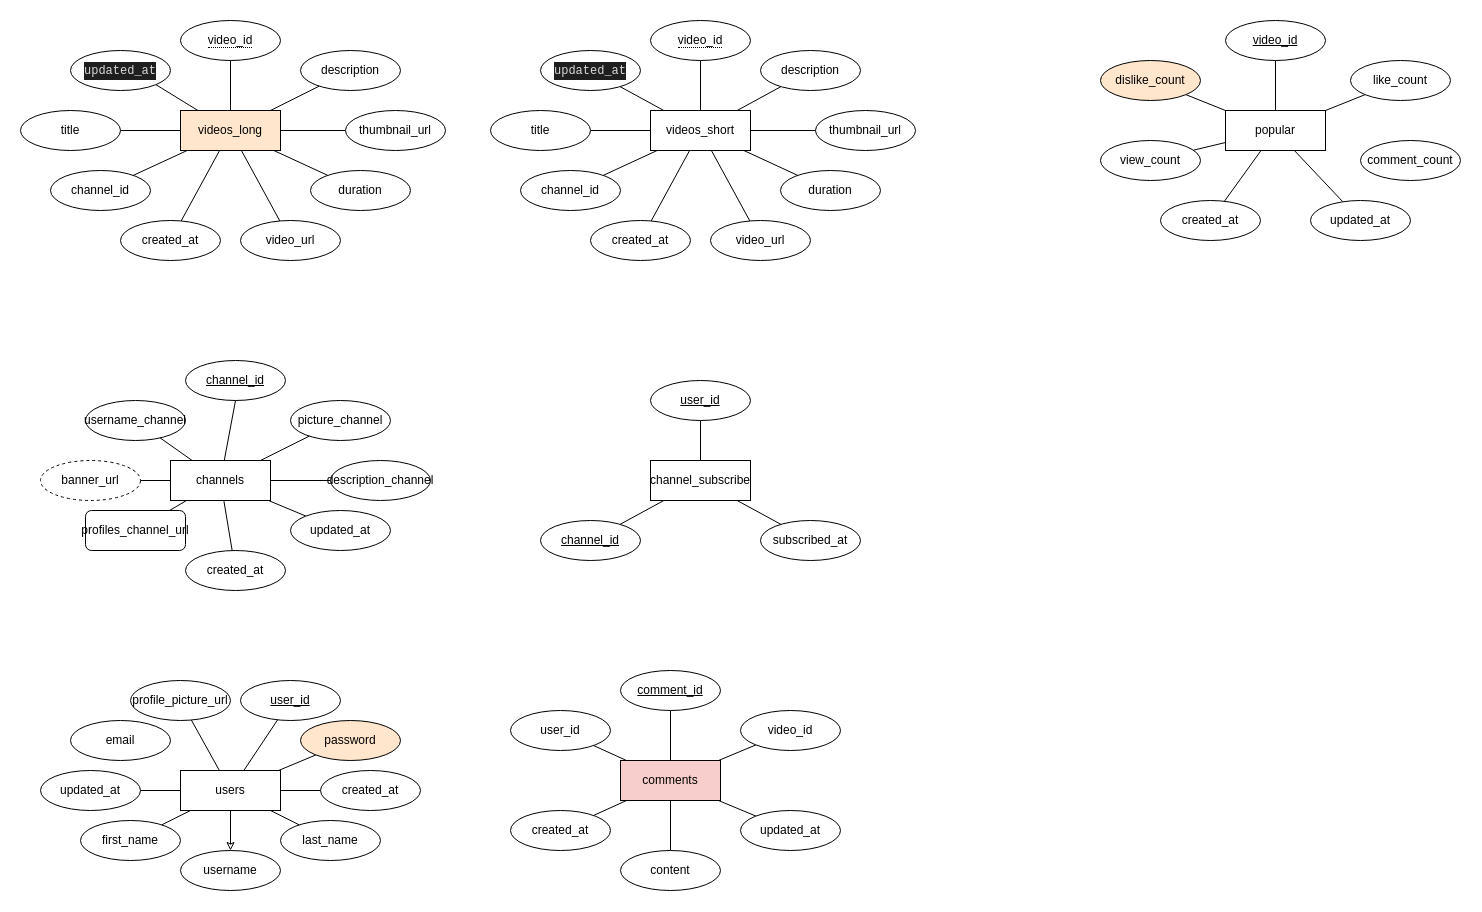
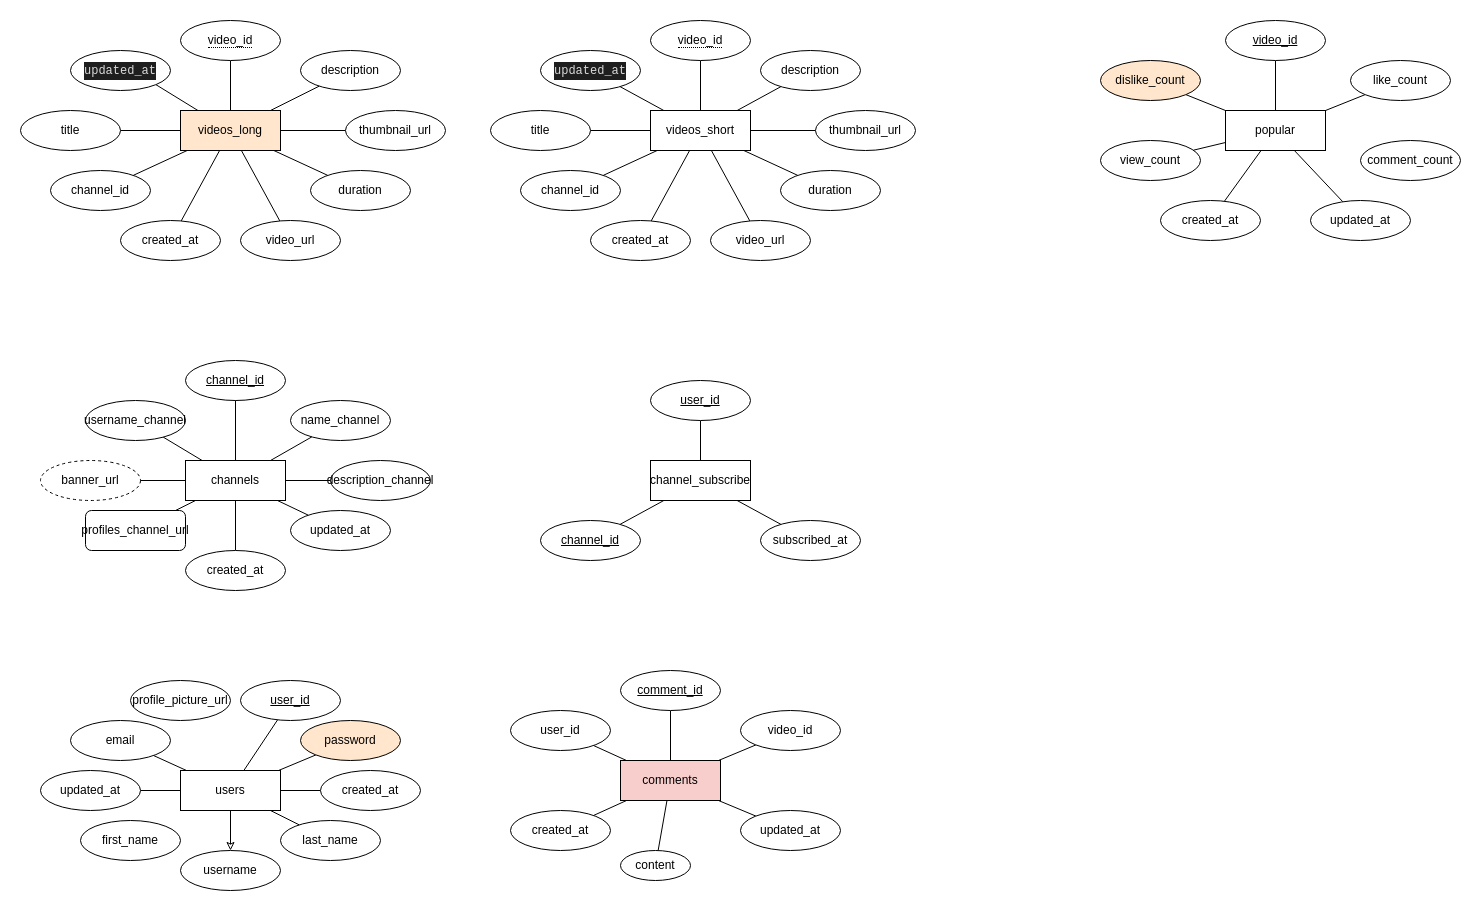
node "picture_channel": label "picture_channel" -> "name_channel"
node "channels": moved (221, 481) -> (236, 481)
edge "profile_picture_url" -- "users": now "email" -- "users"
edge "users" -- "first_name": removed
node "content": size 100x40 -> 70x30
